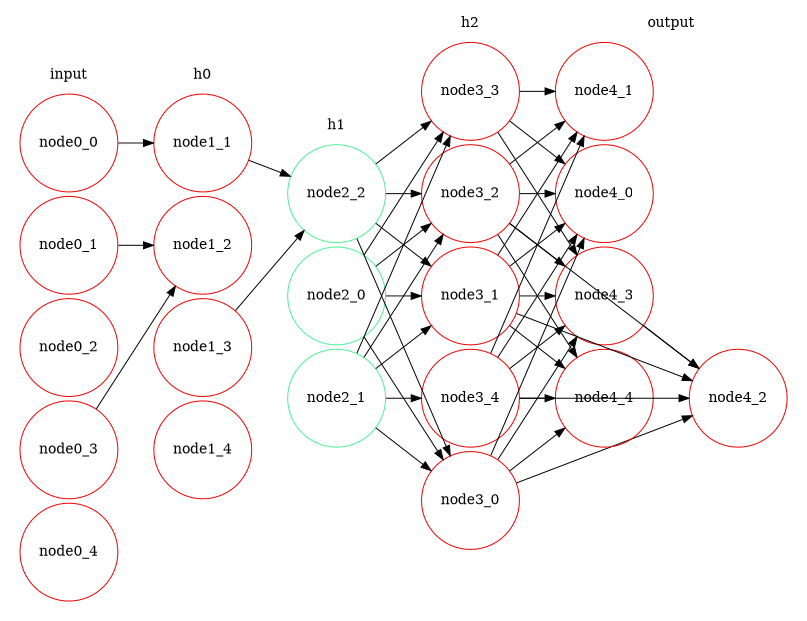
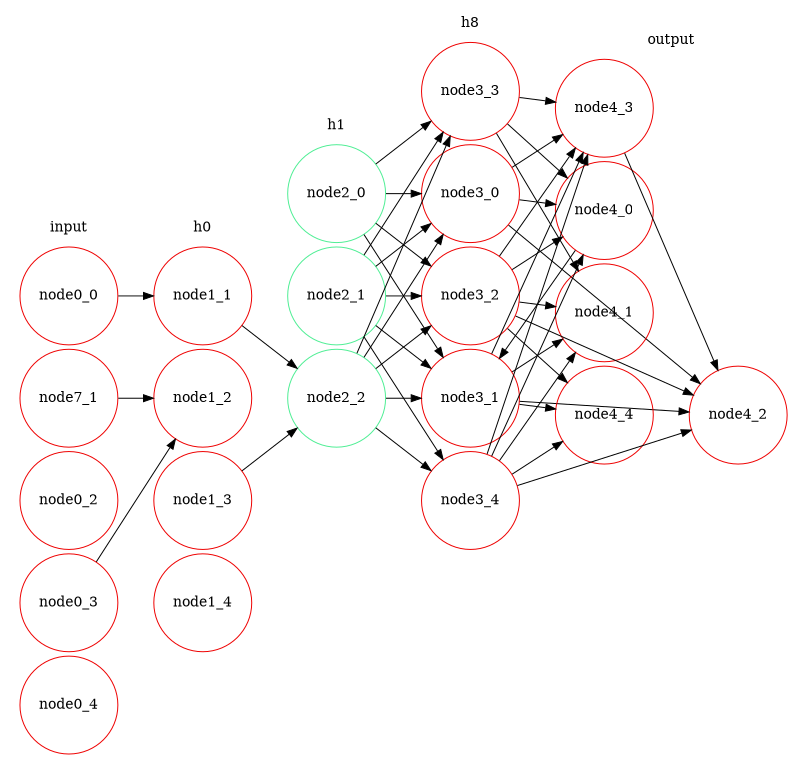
cluster "h2": label "h2" -> "h8"
node "node0_1": label "node0_1" -> "node7_1"
edge "node3_1" -> "node4_0": reversed
edge "node2_2" -> "node3_4": added
edge "node3_0" -> "node4_4": removed
